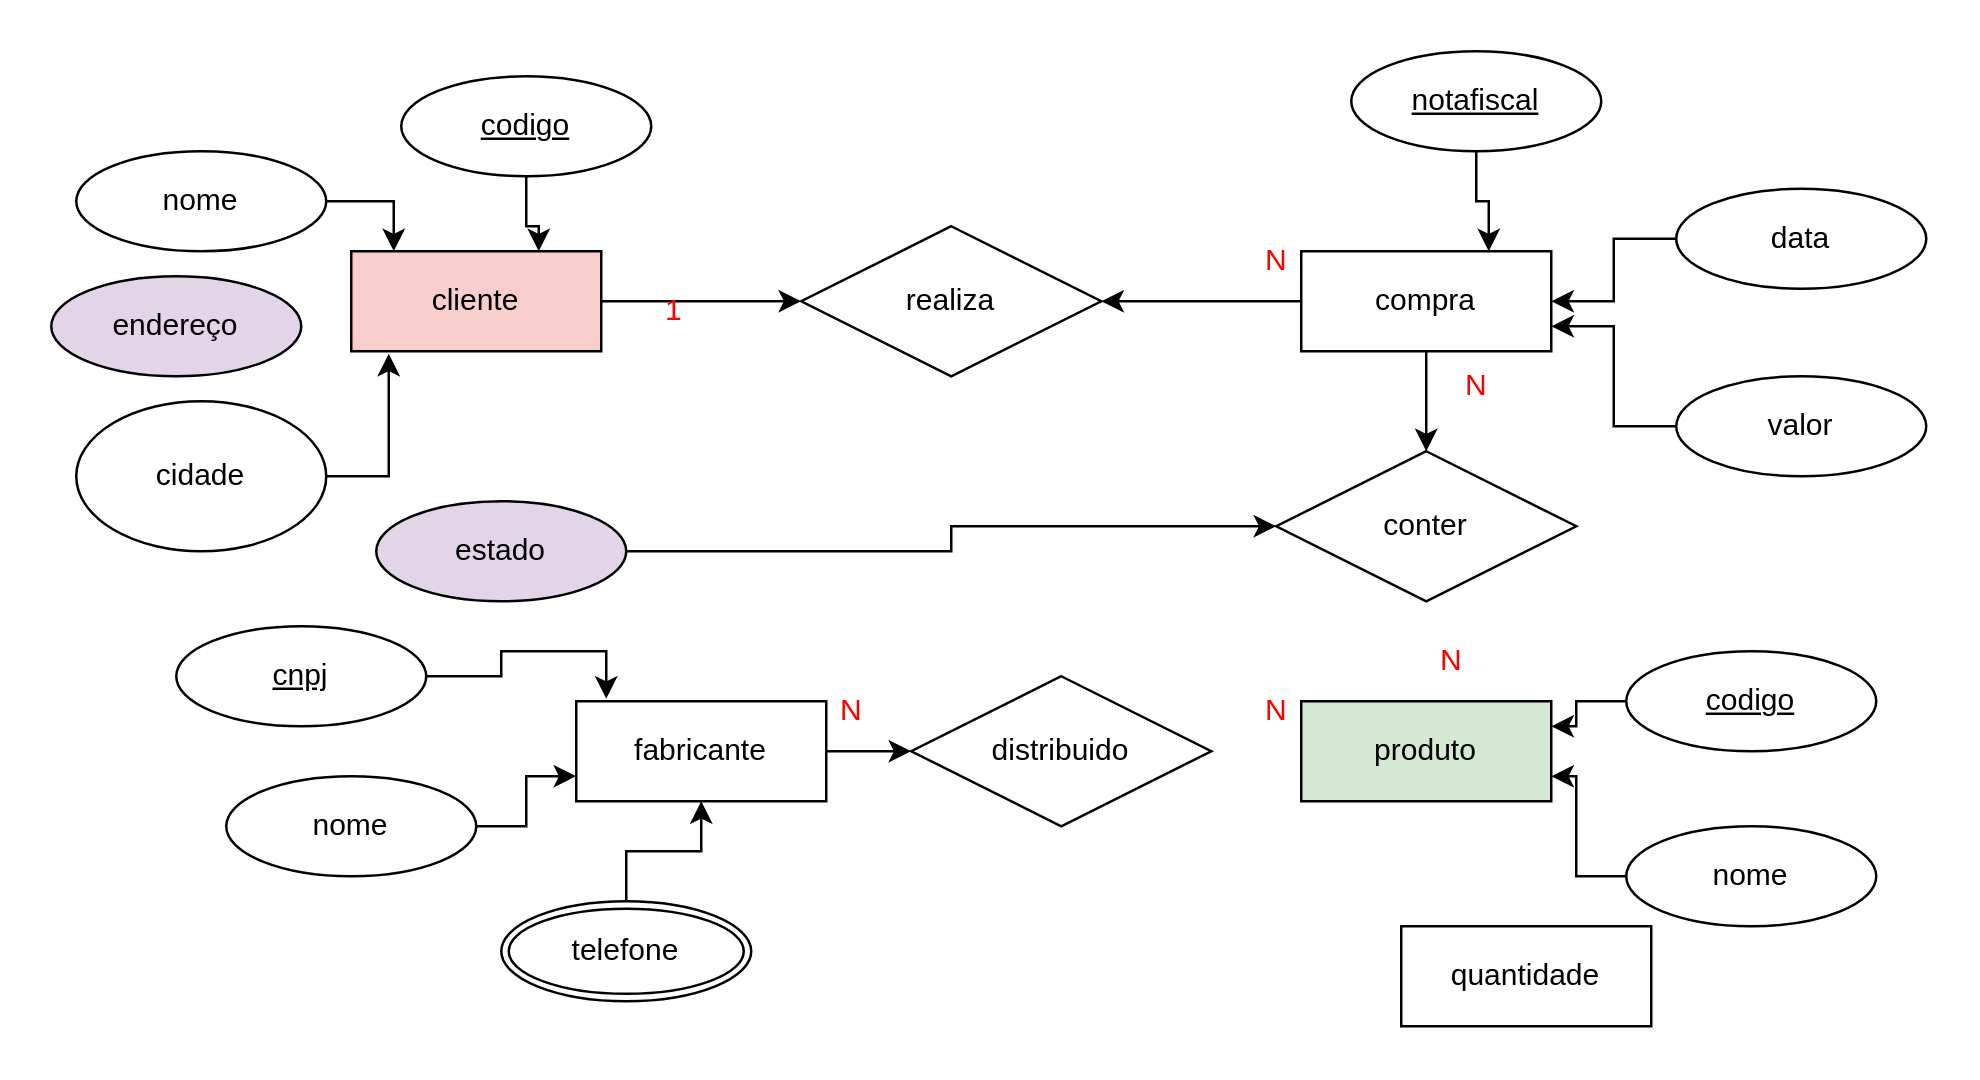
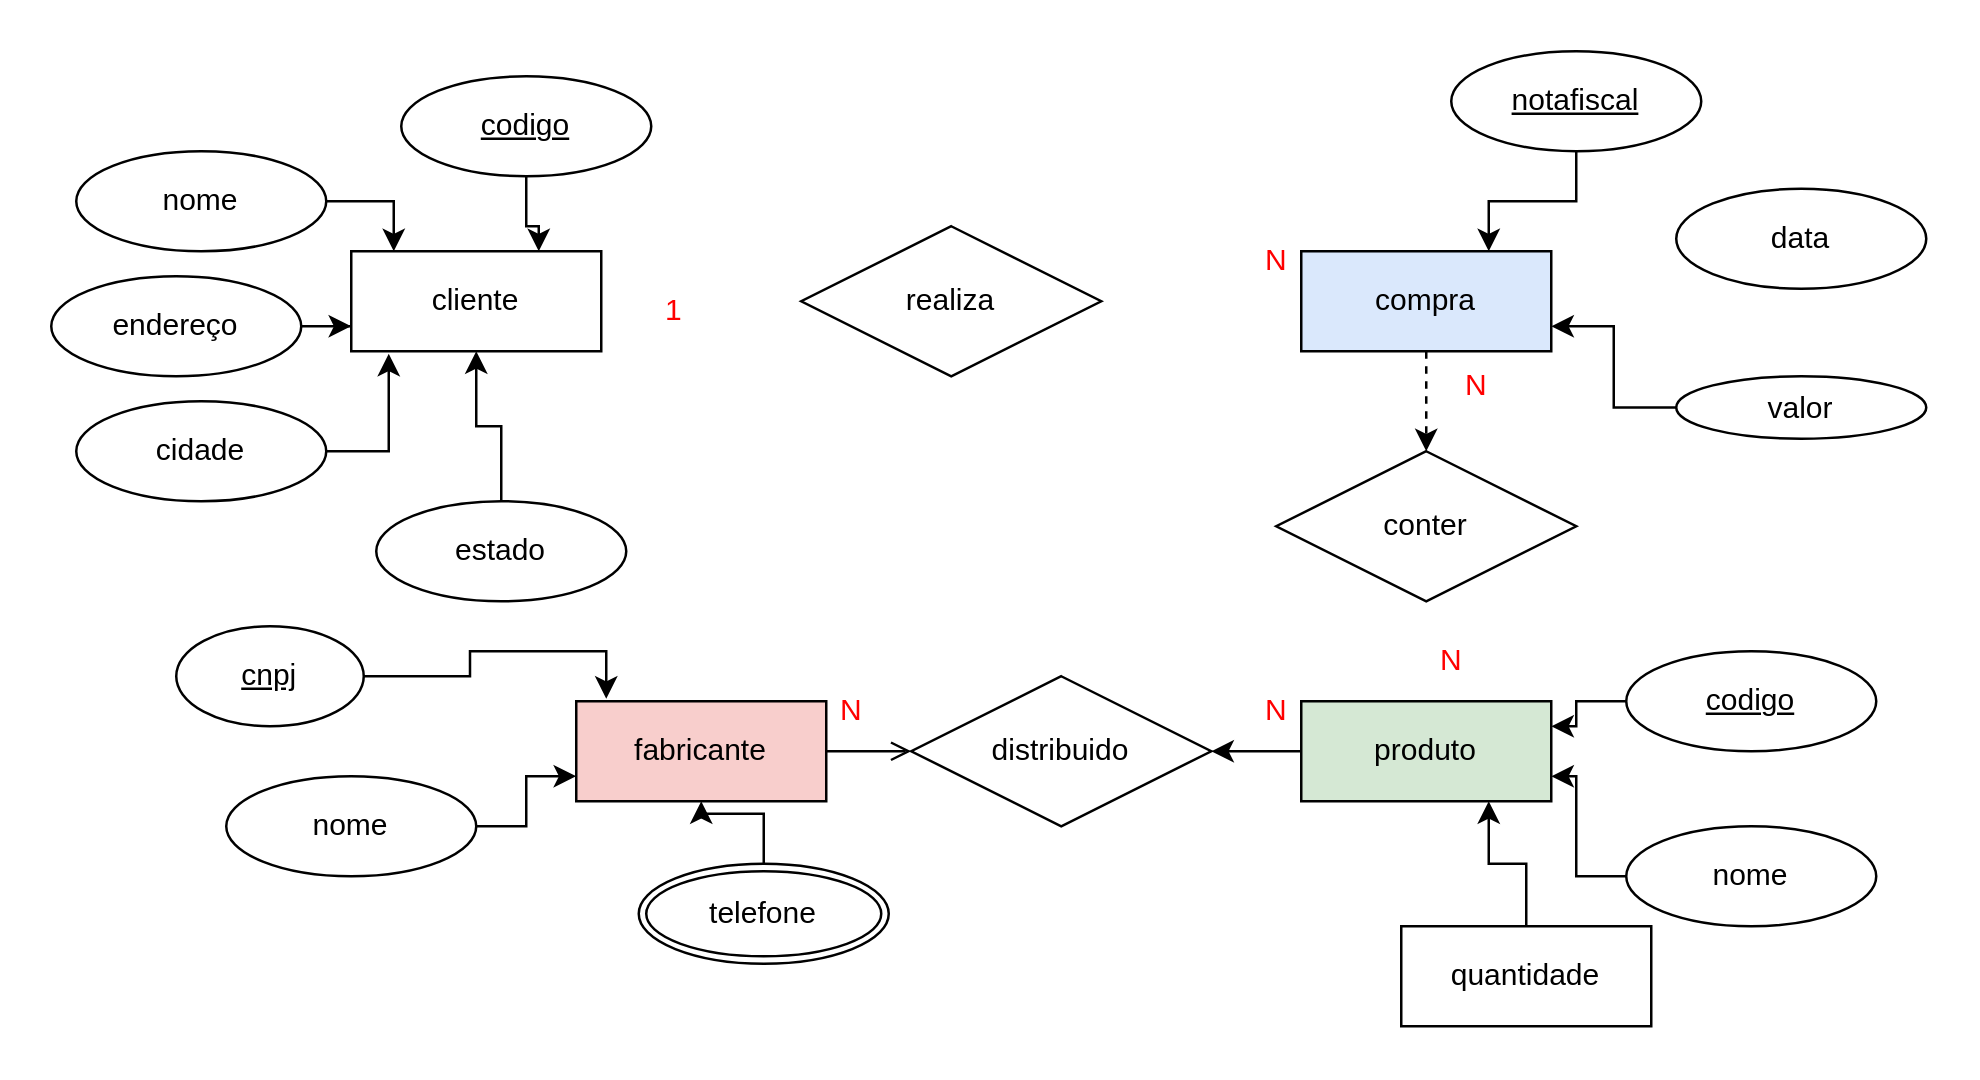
node "notafiscal": moved (1476, 101) -> (1576, 101)
edge "data" -> "compra": removed
node "cliente": fillcolor #f8cecc -> #ffffff
edge "cliente" -> "realiza": removed
edge "compra" -> "realiza": removed
node "compra": fillcolor #ffffff -> #dae8fc
node "endereço": fillcolor #e1d5e7 -> #ffffff
edge "endereço" -> "cliente": added
edge "compra" -> "conter": style solid -> dashed
node "valor": size 250x100 -> 250x63
node "cidade": size 250x150 -> 250x100
edge "estado" -> "conter": now "estado" -> "cliente"
node "estado": fillcolor #e1d5e7 -> #ffffff
node "cnpj": size 250x100 -> 188x100
node "fabricante": fillcolor #ffffff -> #f8cecc
edge "fabricante" -> "distribuido": arrowhead classic -> open
edge "produto" -> "distribuido": added
edge "quantidade" -> "produto": added
node "telefone": moved (626, 951) -> (764, 914)
